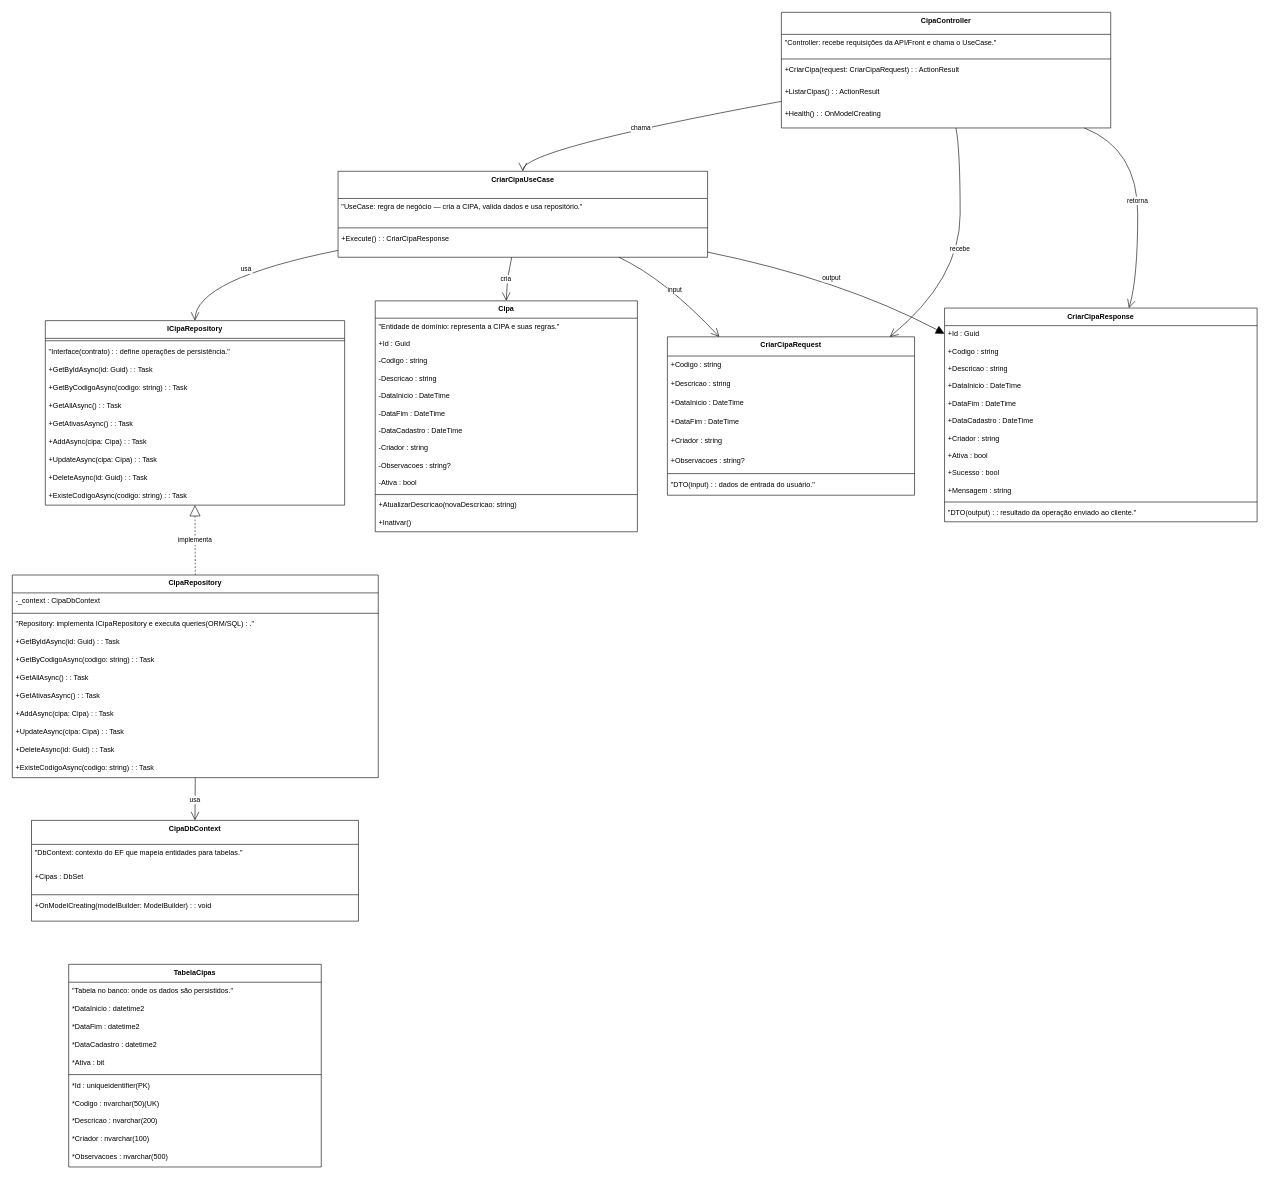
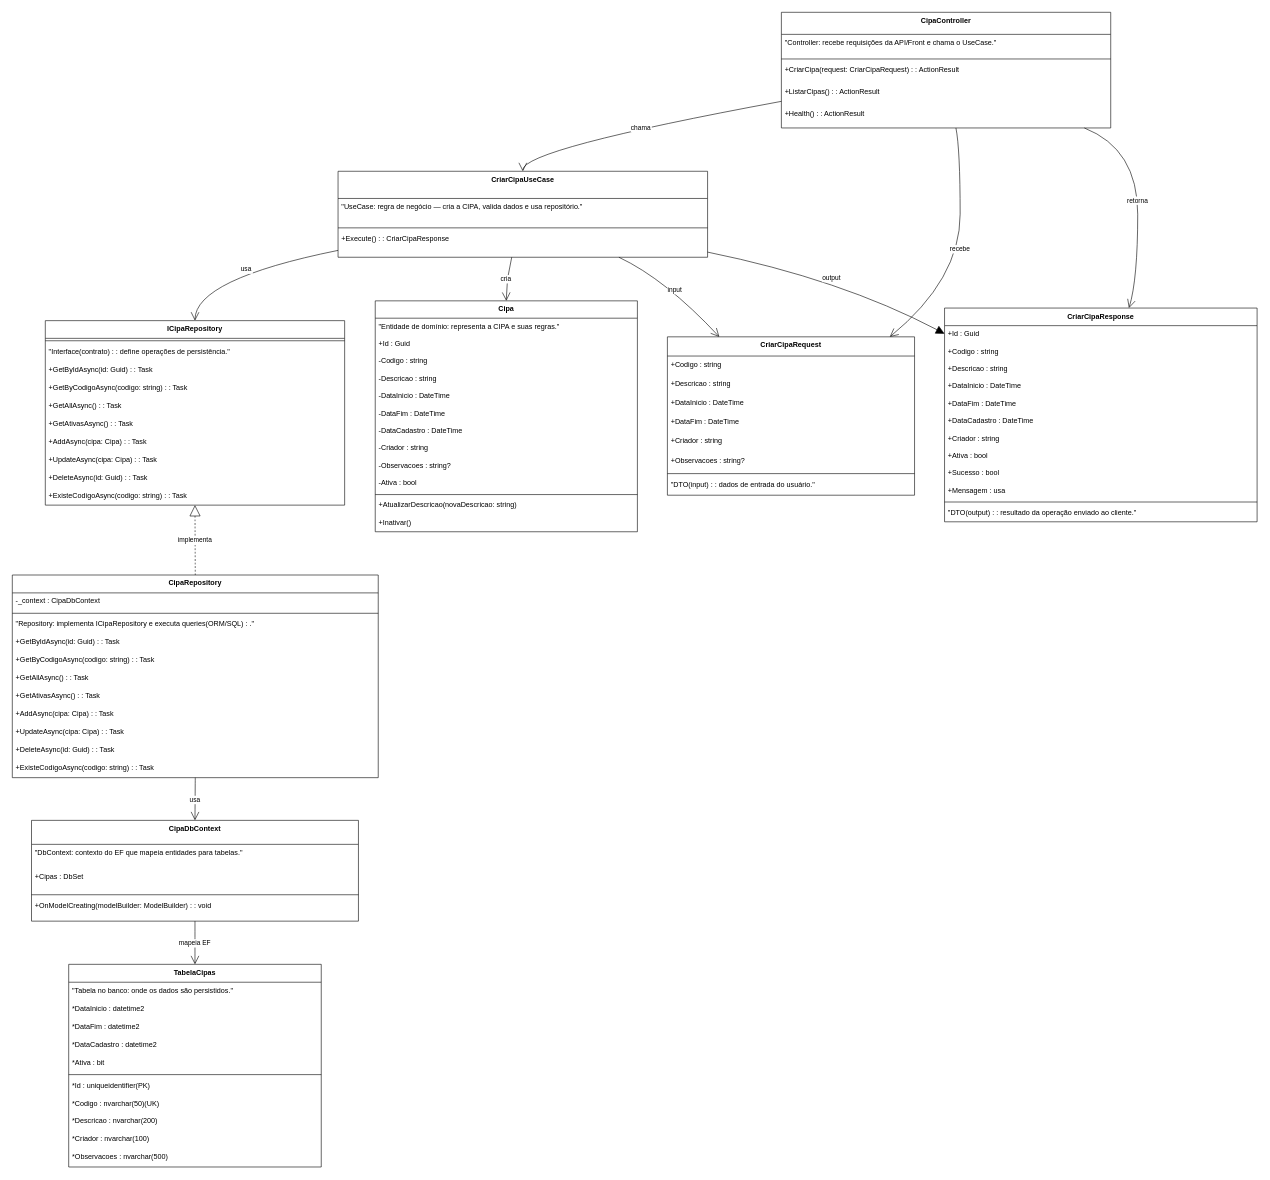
node "+Health() : : OnModelCreating": label "+Health() : : OnModelCreating" -> "+Health() : : ActionResult"
node "+Mensagem : string": label "+Mensagem : string" -> "+Mensagem : usa"
edge "CipaDbContext" -> "TabelaCipas": added, label "mapeia EF"
